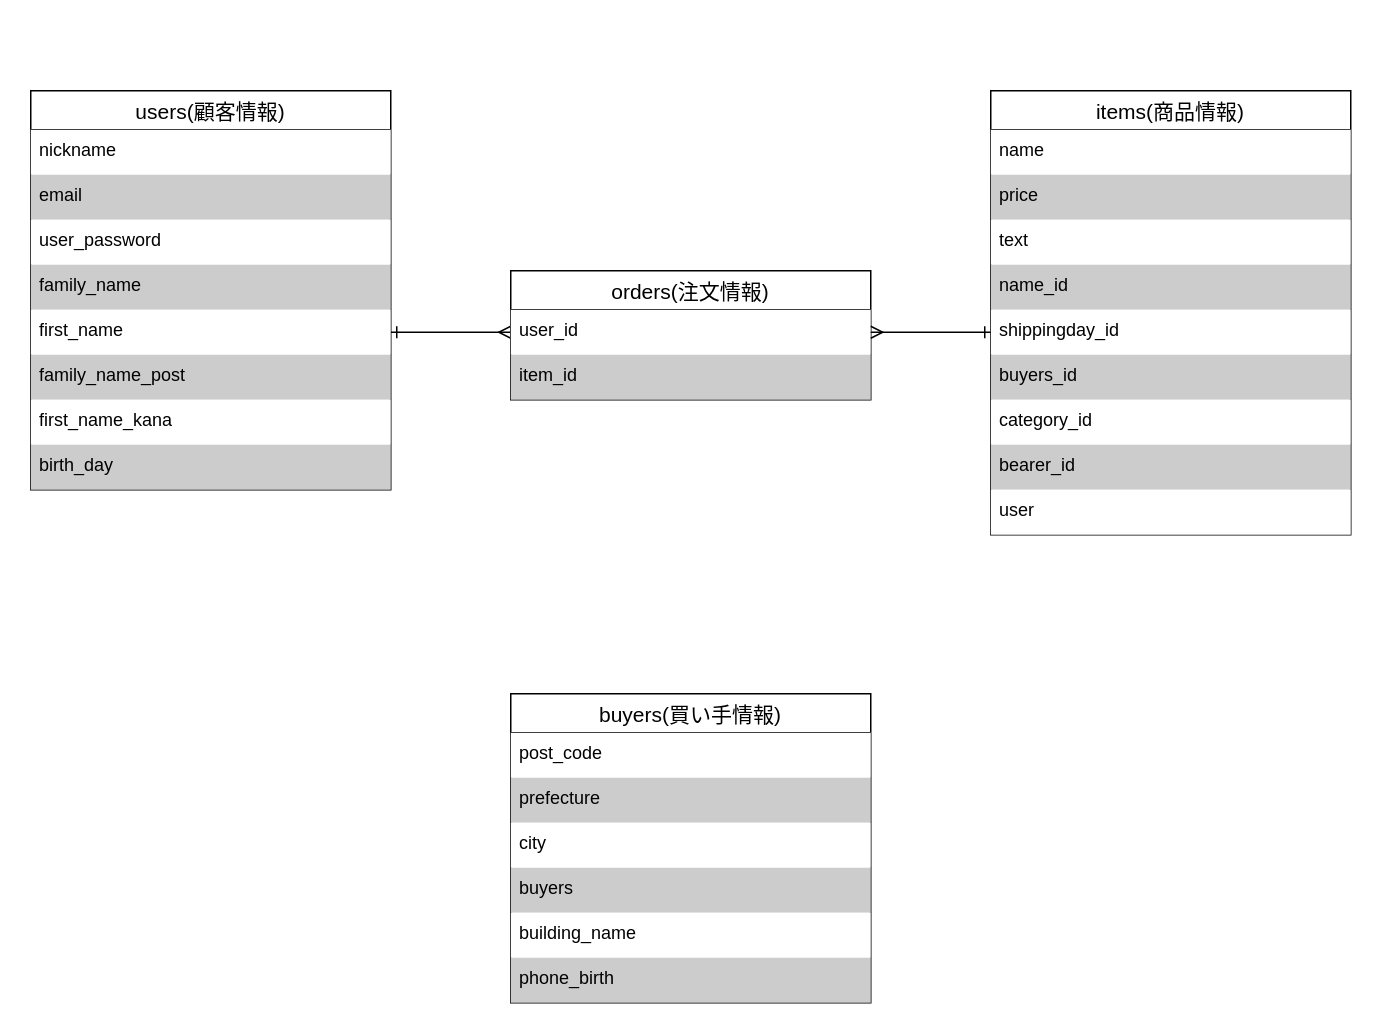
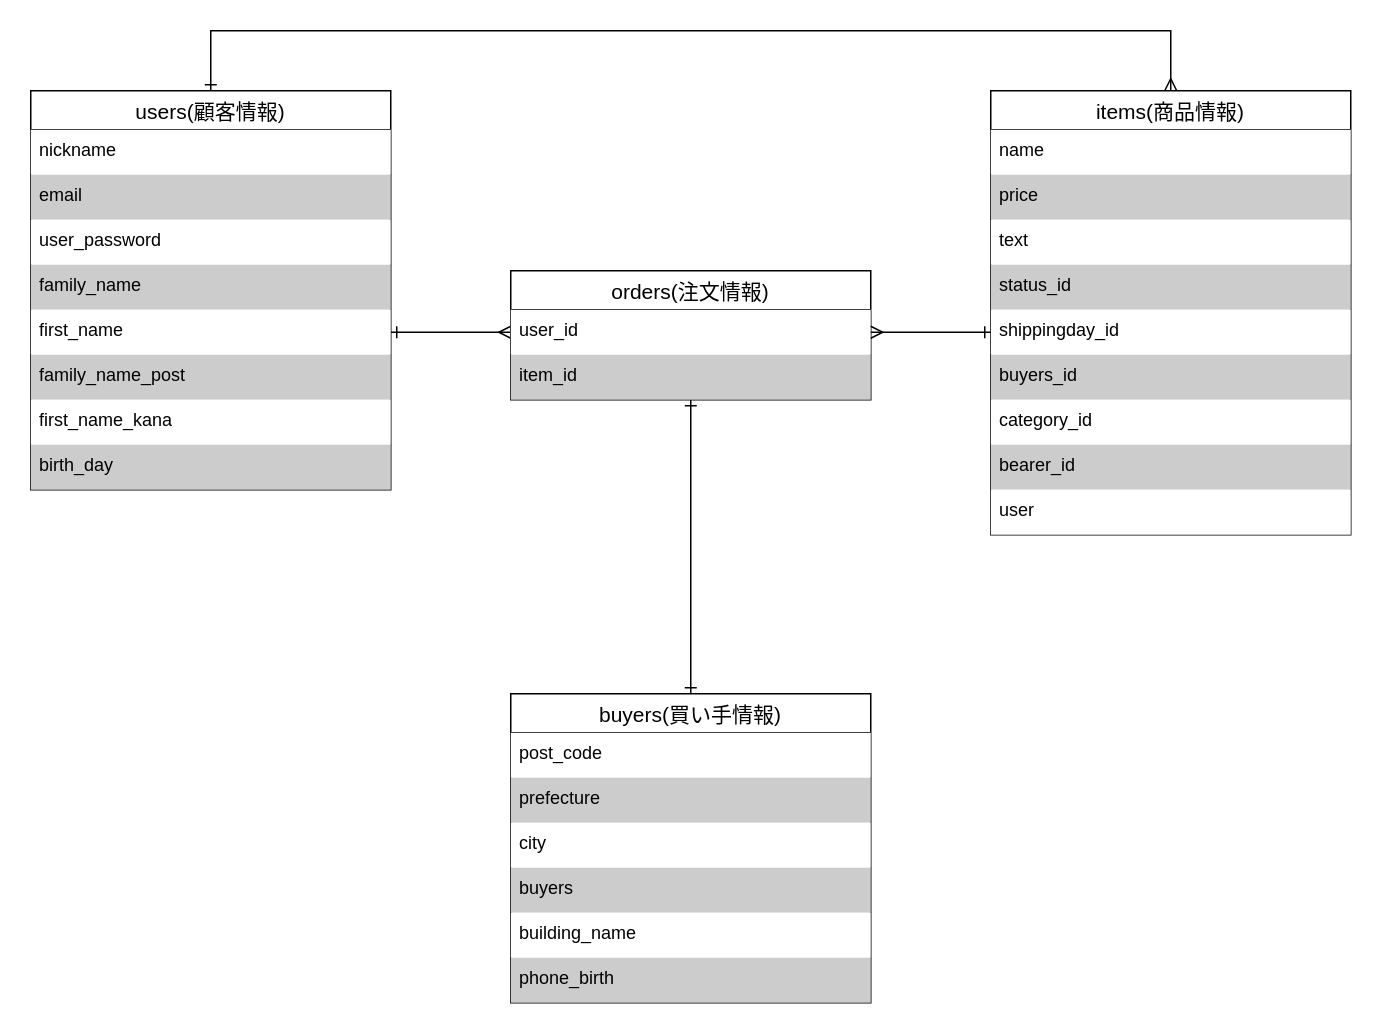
edge "users(顧客情報)" -- "items(商品情報)": added
node "name_id": label "name_id" -> "status_id"
edge "orders(注文情報)" -- "buyers(買い手情報)": added
